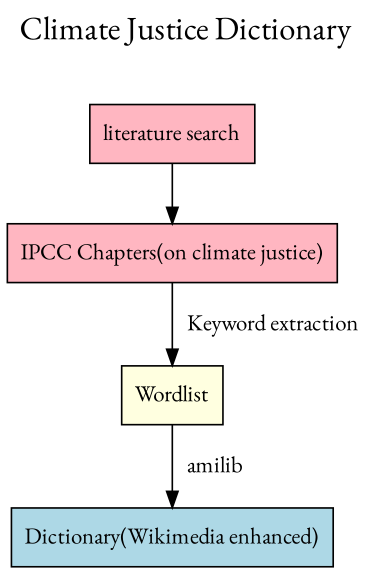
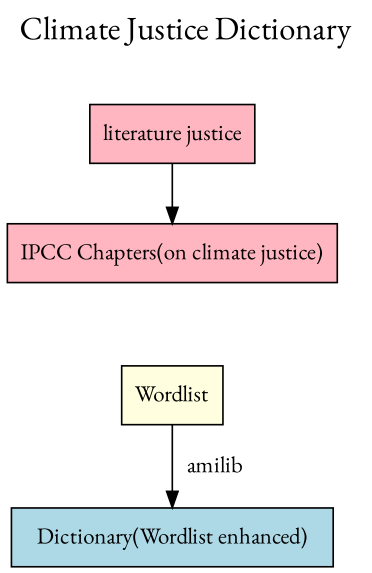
node "literature search": label "literature search" -> "literature justice"
edge "IPCC Chapters(on climate justice)" -> "Wordlist": removed, label "Keyword extraction"
node "Dictionary(Wikimedia enhanced)": label "Dictionary(Wikimedia enhanced)" -> "Dictionary(Wordlist enhanced)"
